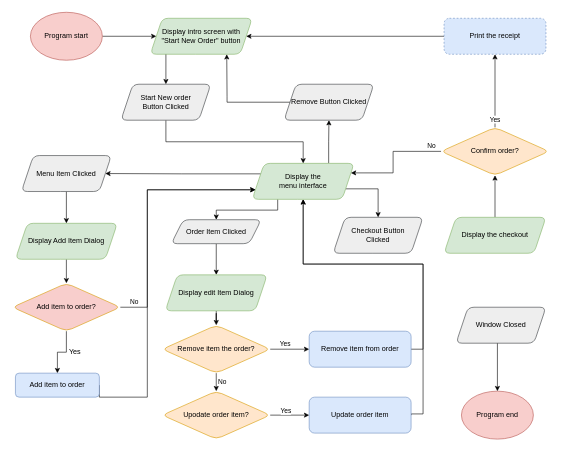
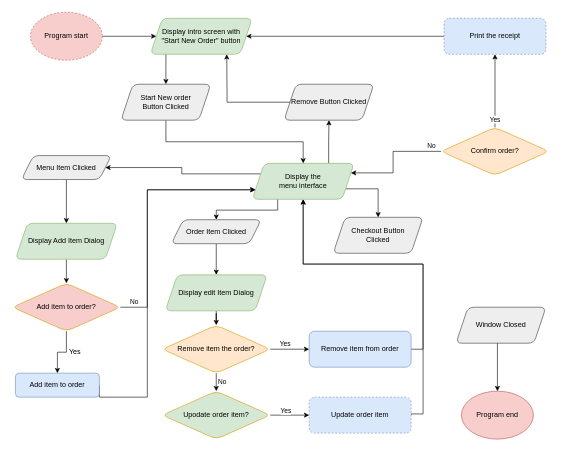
node "Program start": style solid -> dashed
node "Menu Item Clicked": size 90x36 -> 90x24
edge "Display the checkout" -> "Confirm order?": removed
node "Display the checkout": removed
node "Upodate order item?": fillcolor #ffe6cc -> #d5e8d4
node "Update order item": style solid -> dashed
